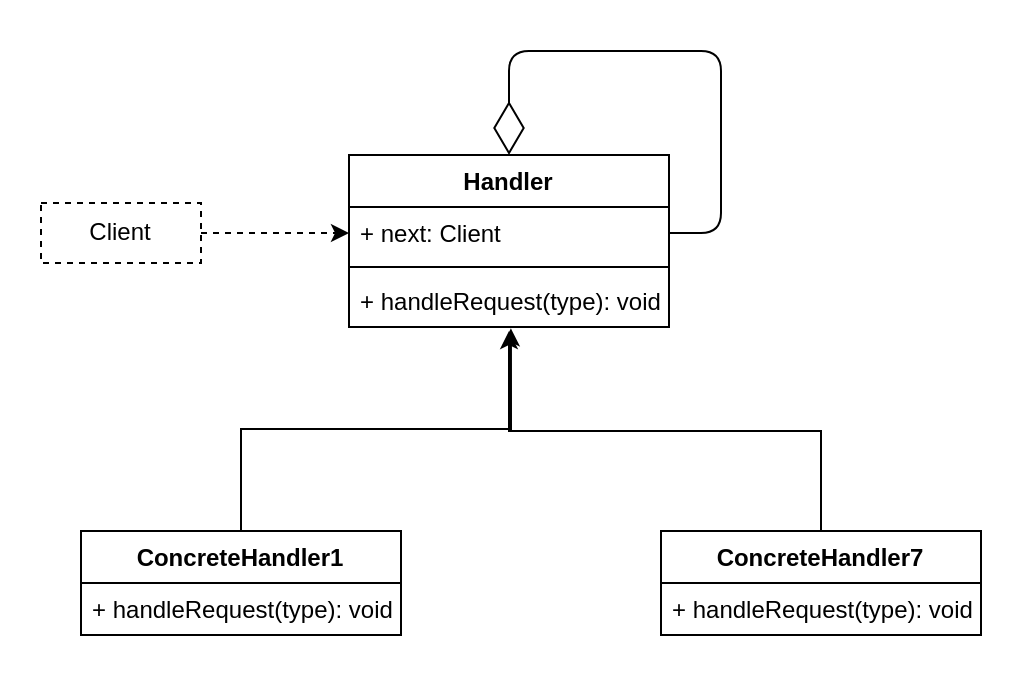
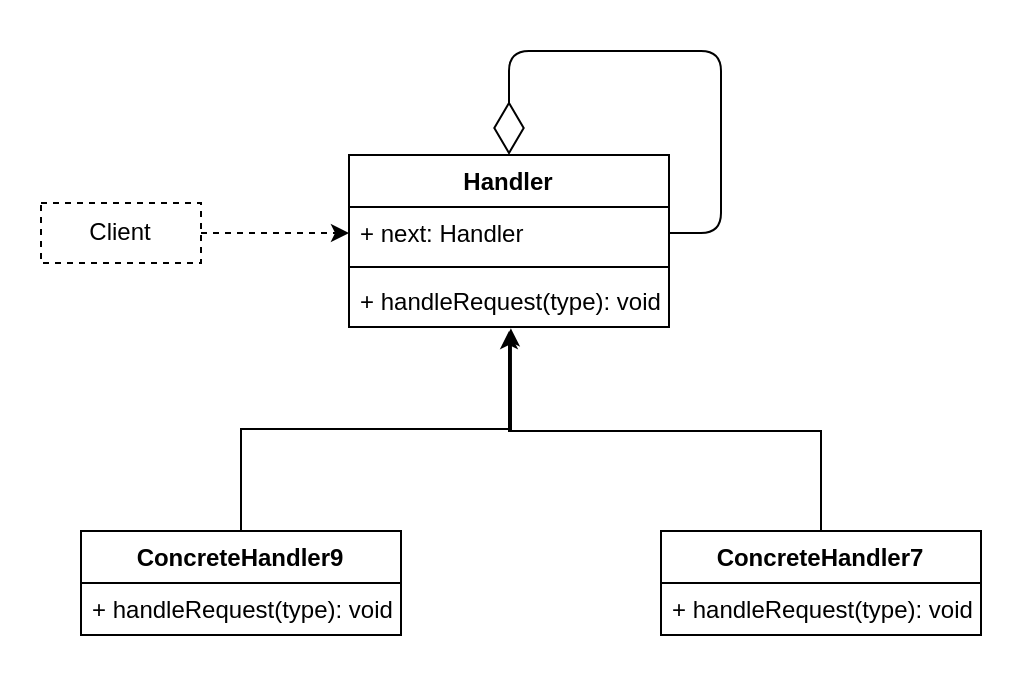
node "+ next: Client": label "+ next: Client" -> "+ next: Handler"
node "ConcreteHandler1": label "ConcreteHandler1" -> "ConcreteHandler9"
